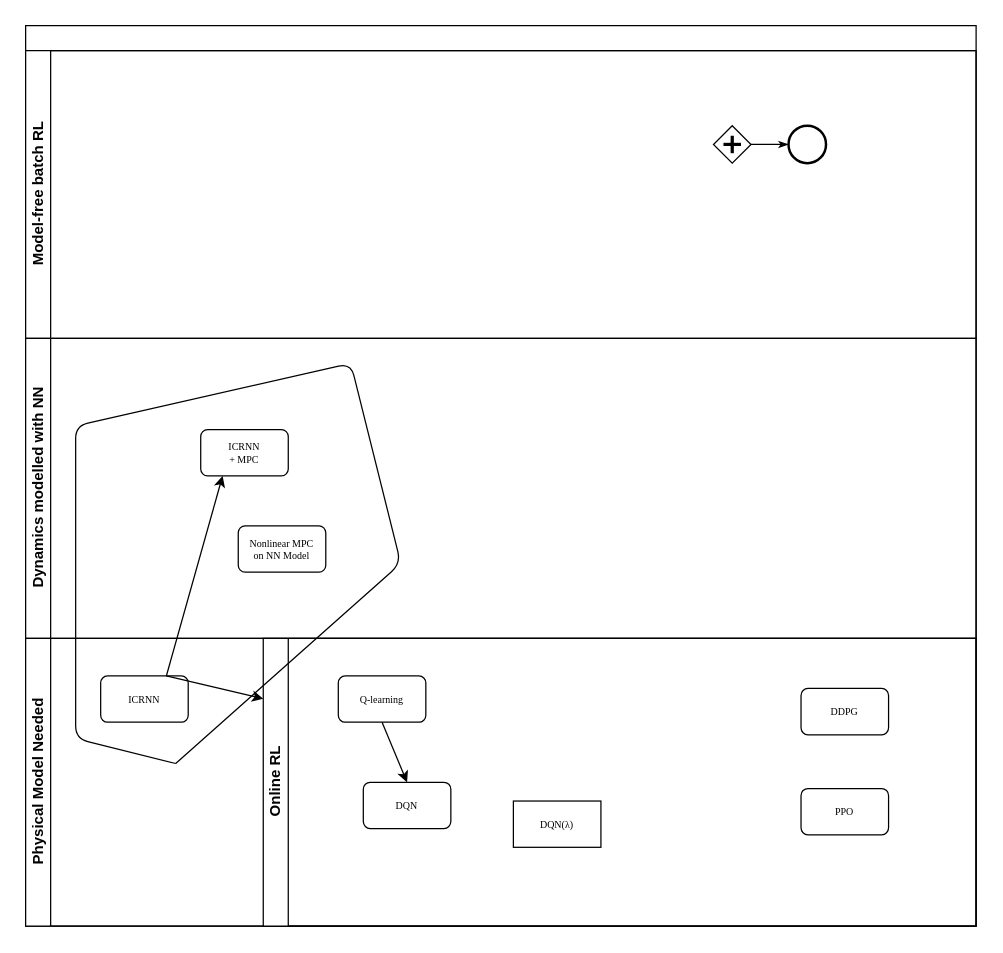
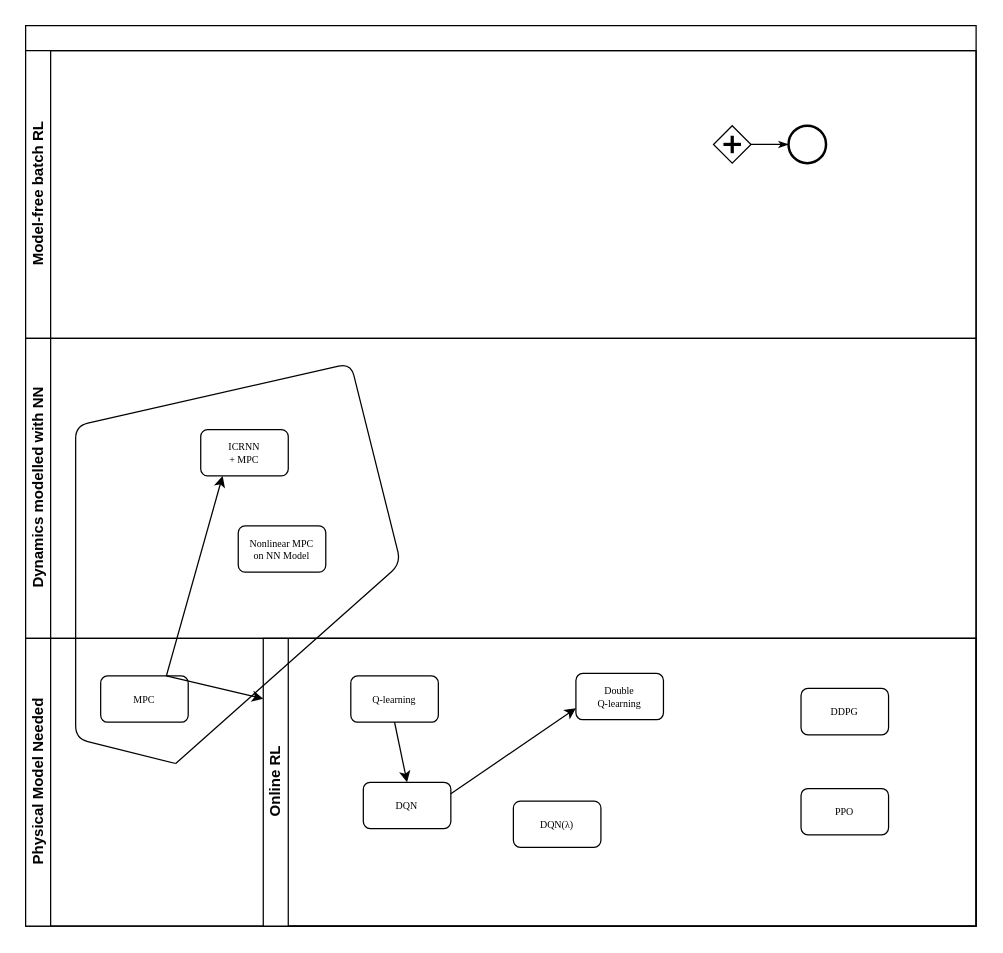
node "Double Q-learning": added
node "ICRNN": label "ICRNN" -> "MPC"
node "Q-learning": moved (382, 699) -> (394, 699)
edge "DQN" -> "Double Q-learning": added
node "DQN(λ)": shape rectangle -> rounded rectangle
